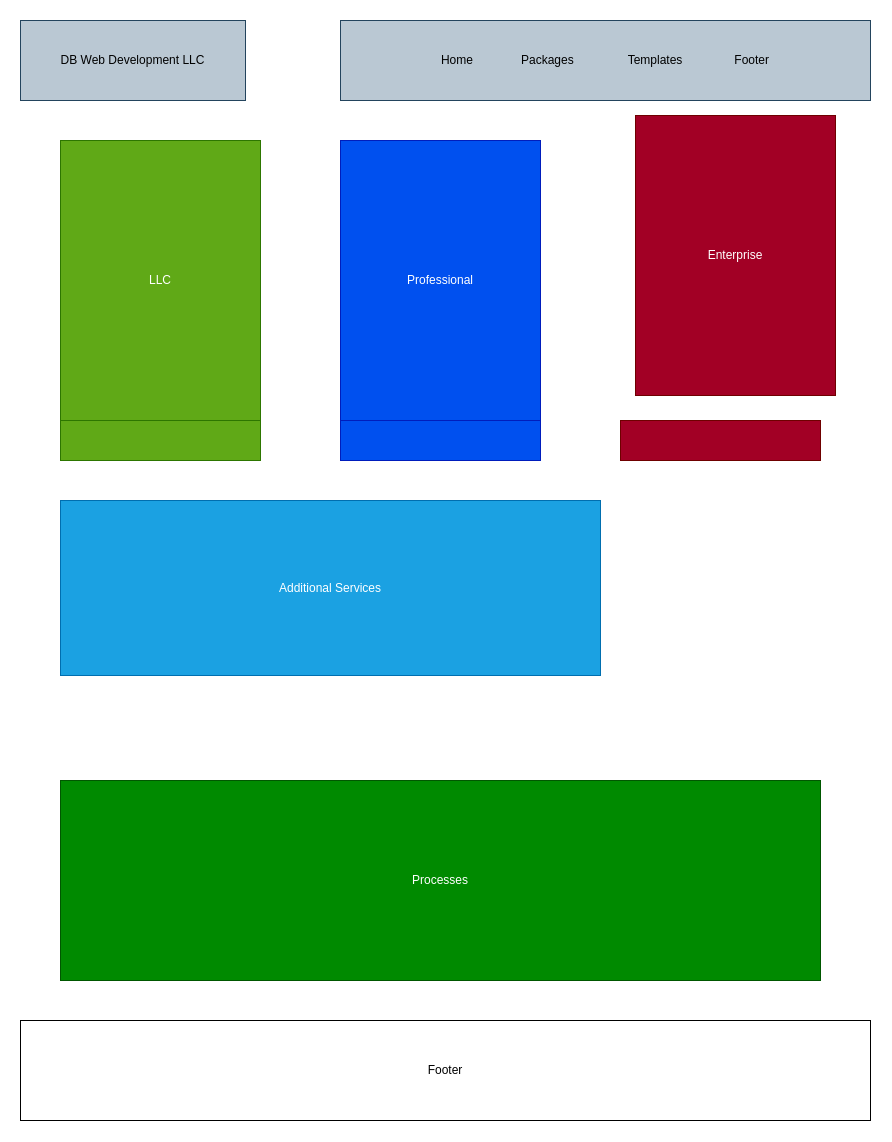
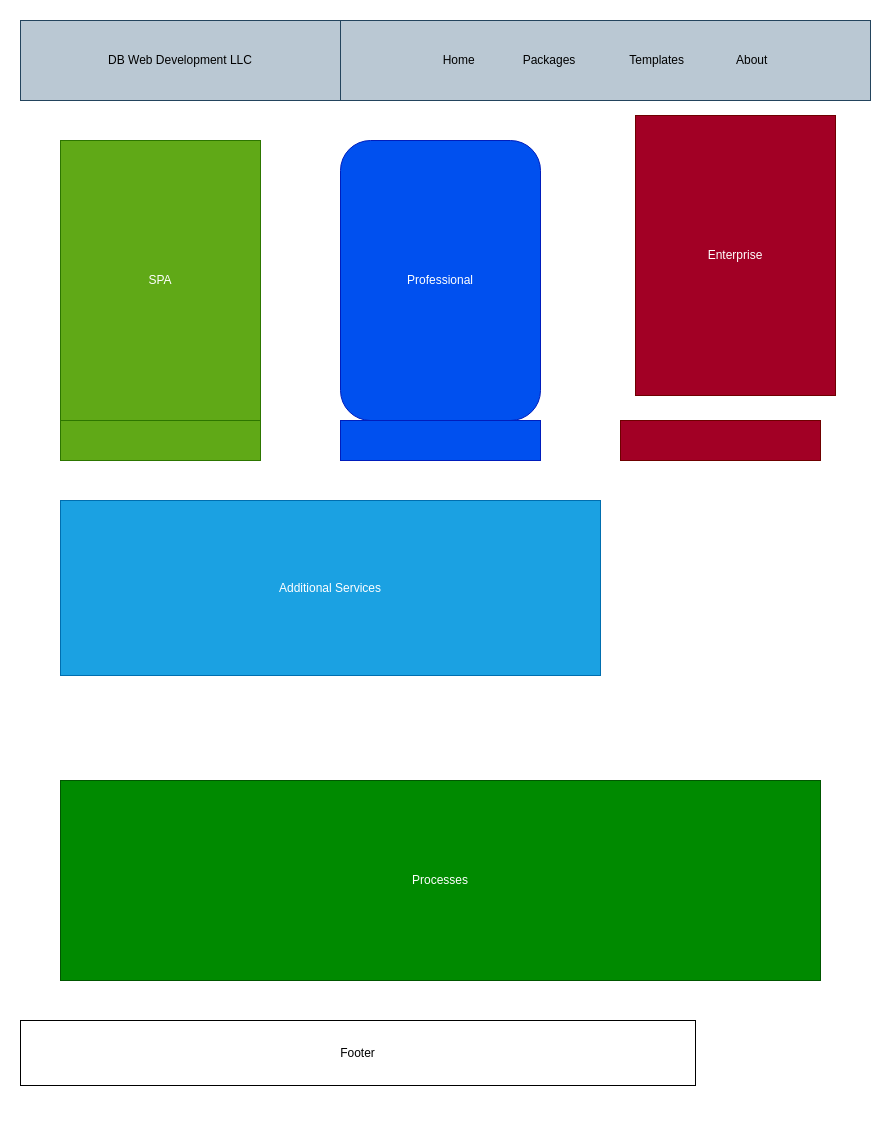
node "DB Web Development LLC": size 225x80 -> 320x80
node "Home Packages Templates Footer": label "Home Packages Templates Footer" -> "Home Packages Templates About"
node "LLC": label "LLC" -> "SPA"
node "Professional": shape rectangle -> rounded rectangle
node "Footer": size 850x100 -> 675x65
